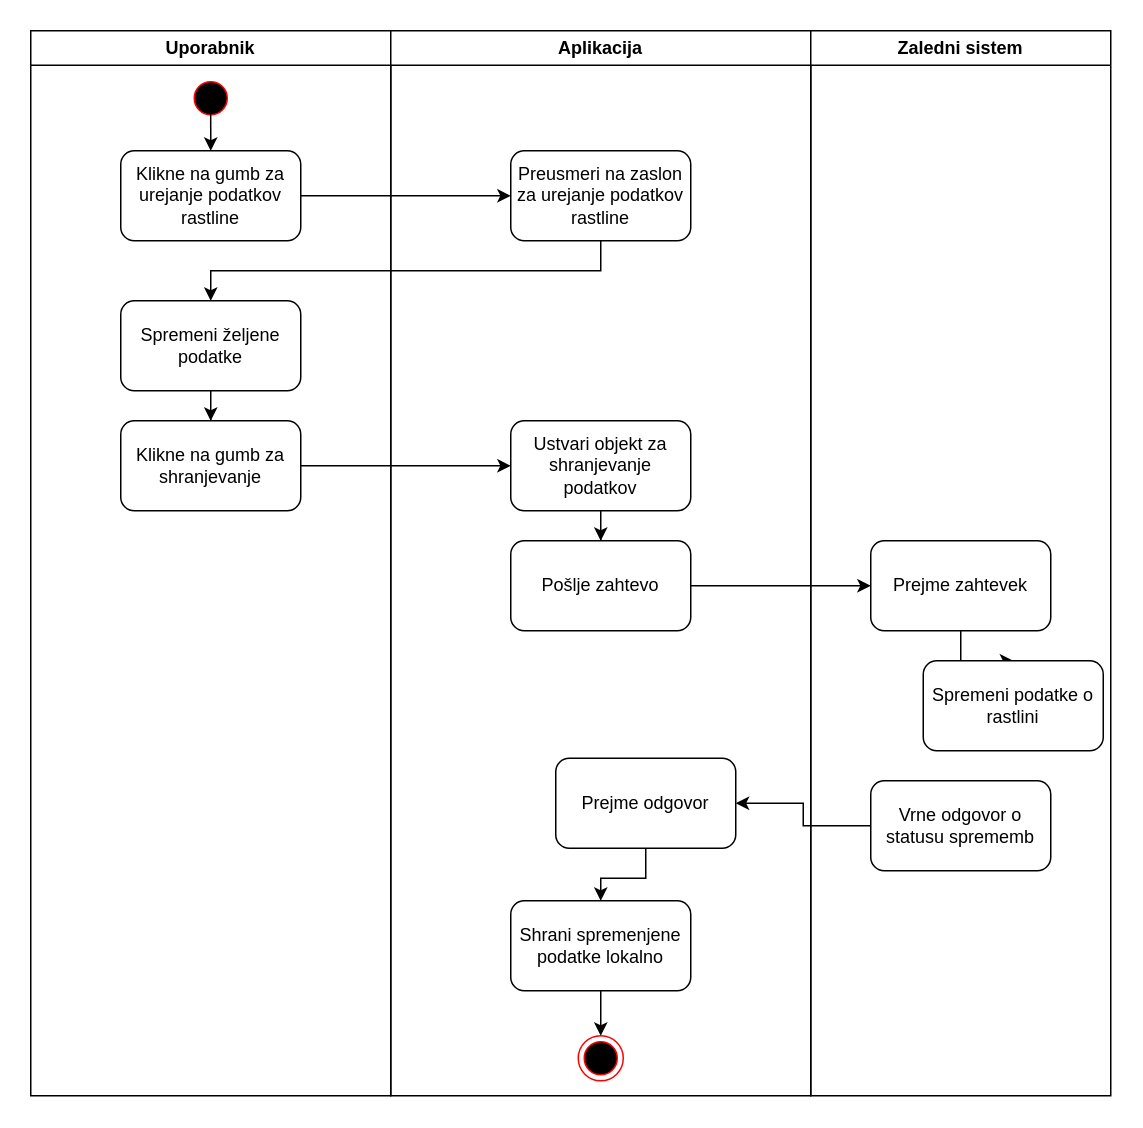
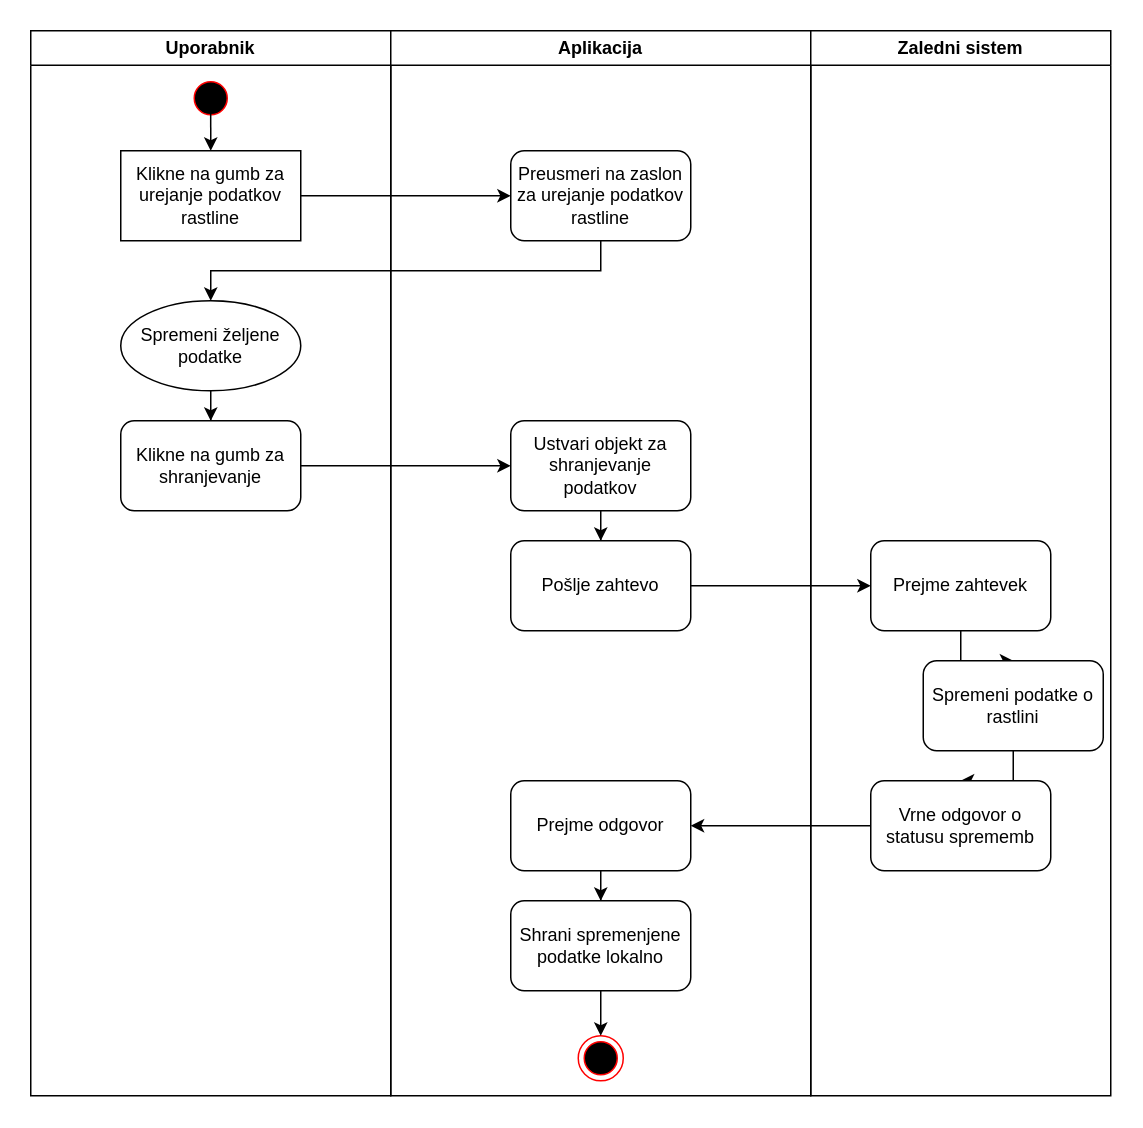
node "Klikne na gumb za urejanje podatkov rastline": shape rounded rectangle -> rectangle
node "Spremeni željene podatke": shape rounded rectangle -> ellipse
edge "Spremeni podatke o rastlini" -> "Vrne odgovor o statusu sprememb": added
node "Prejme odgovor": moved (646, 803) -> (601, 826)
